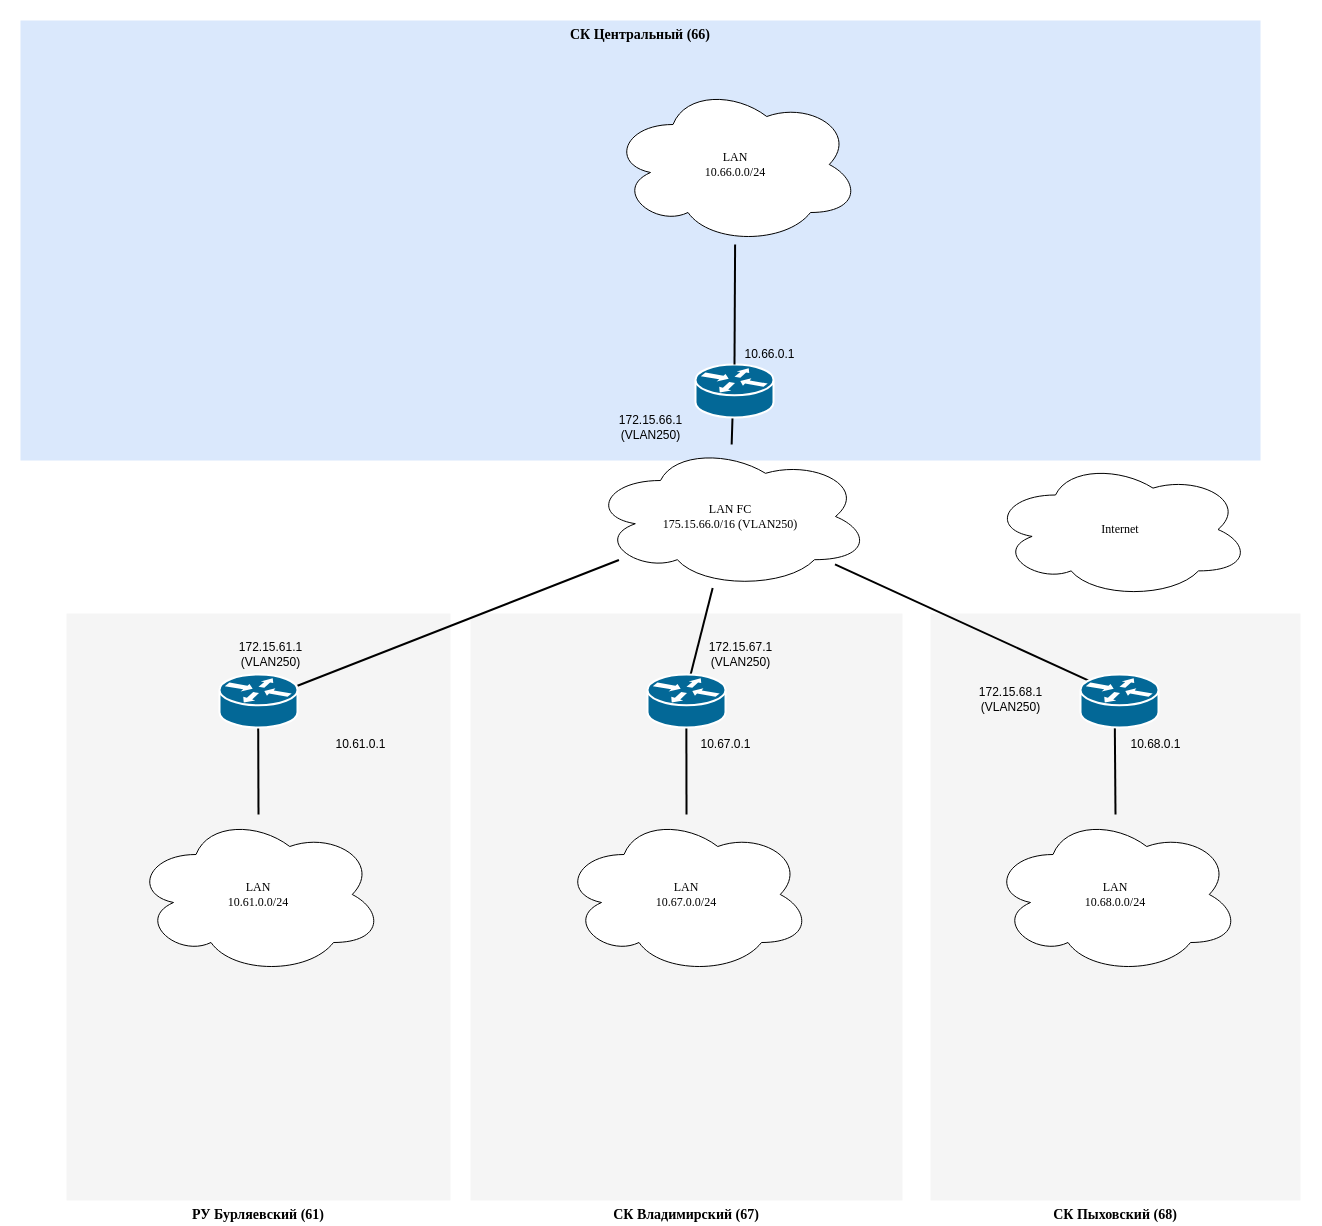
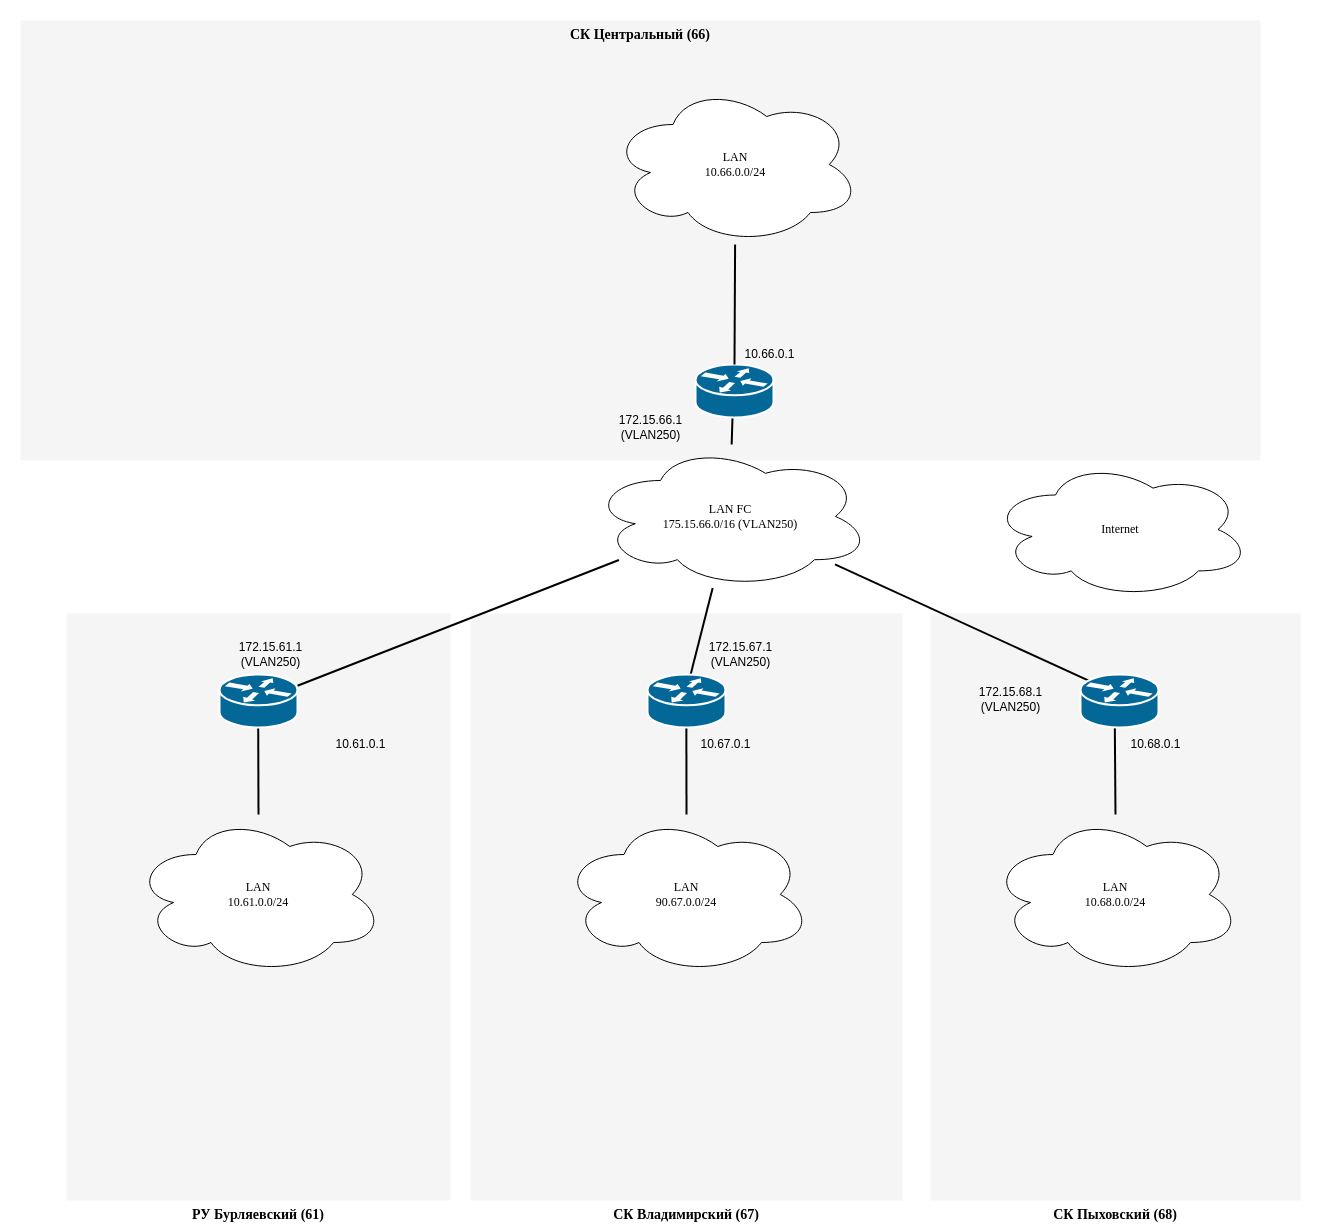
node "СК Центральный (66)": fillcolor #dae8fc -> #f5f5f5
node "LAN 10.67.0.0/24": label "LAN 10.67.0.0/24" -> "LAN 90.67.0.0/24"
